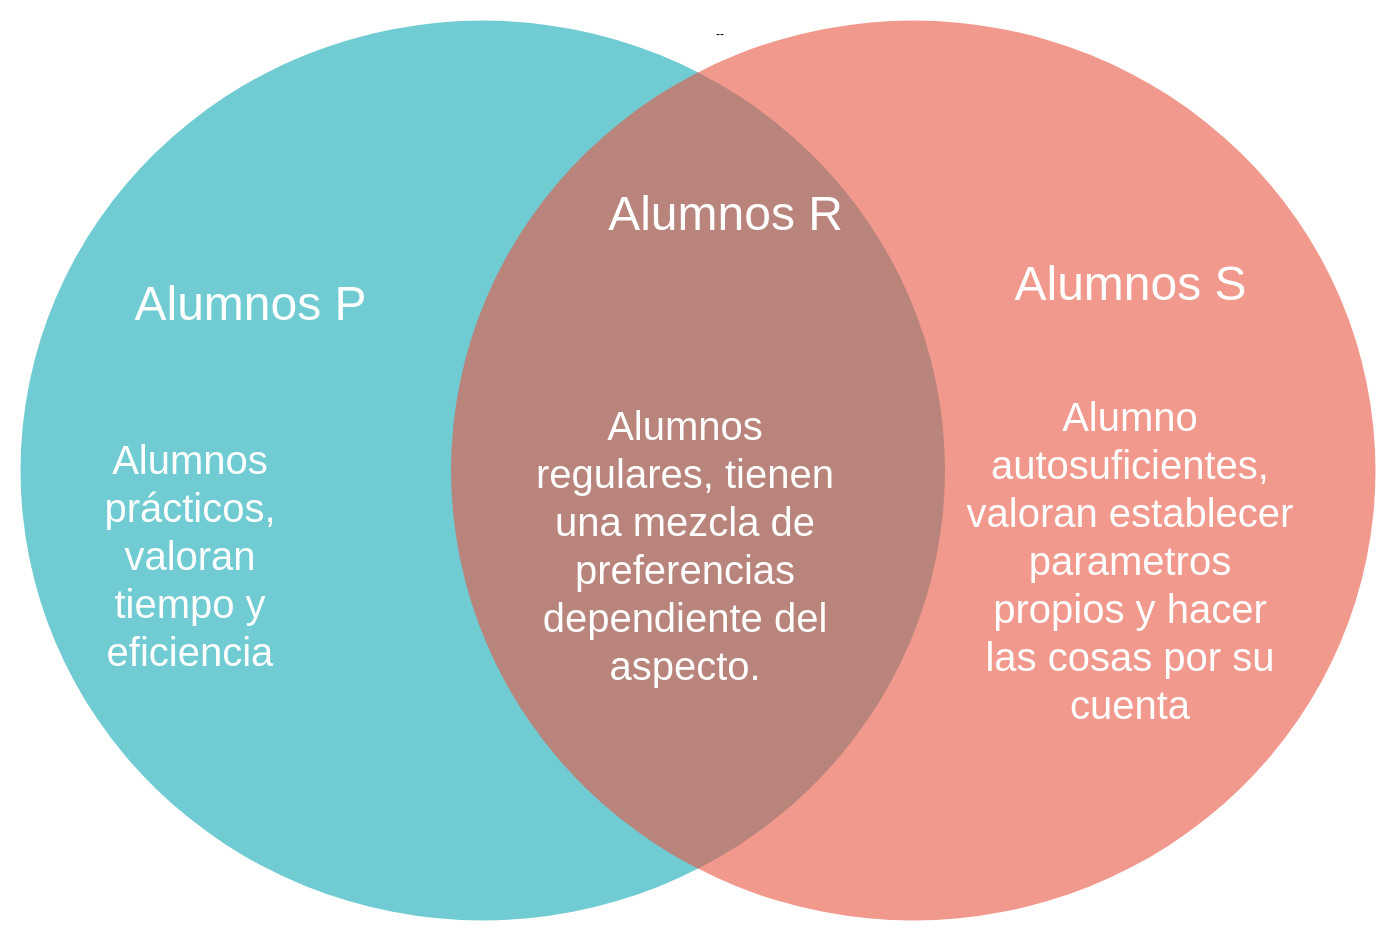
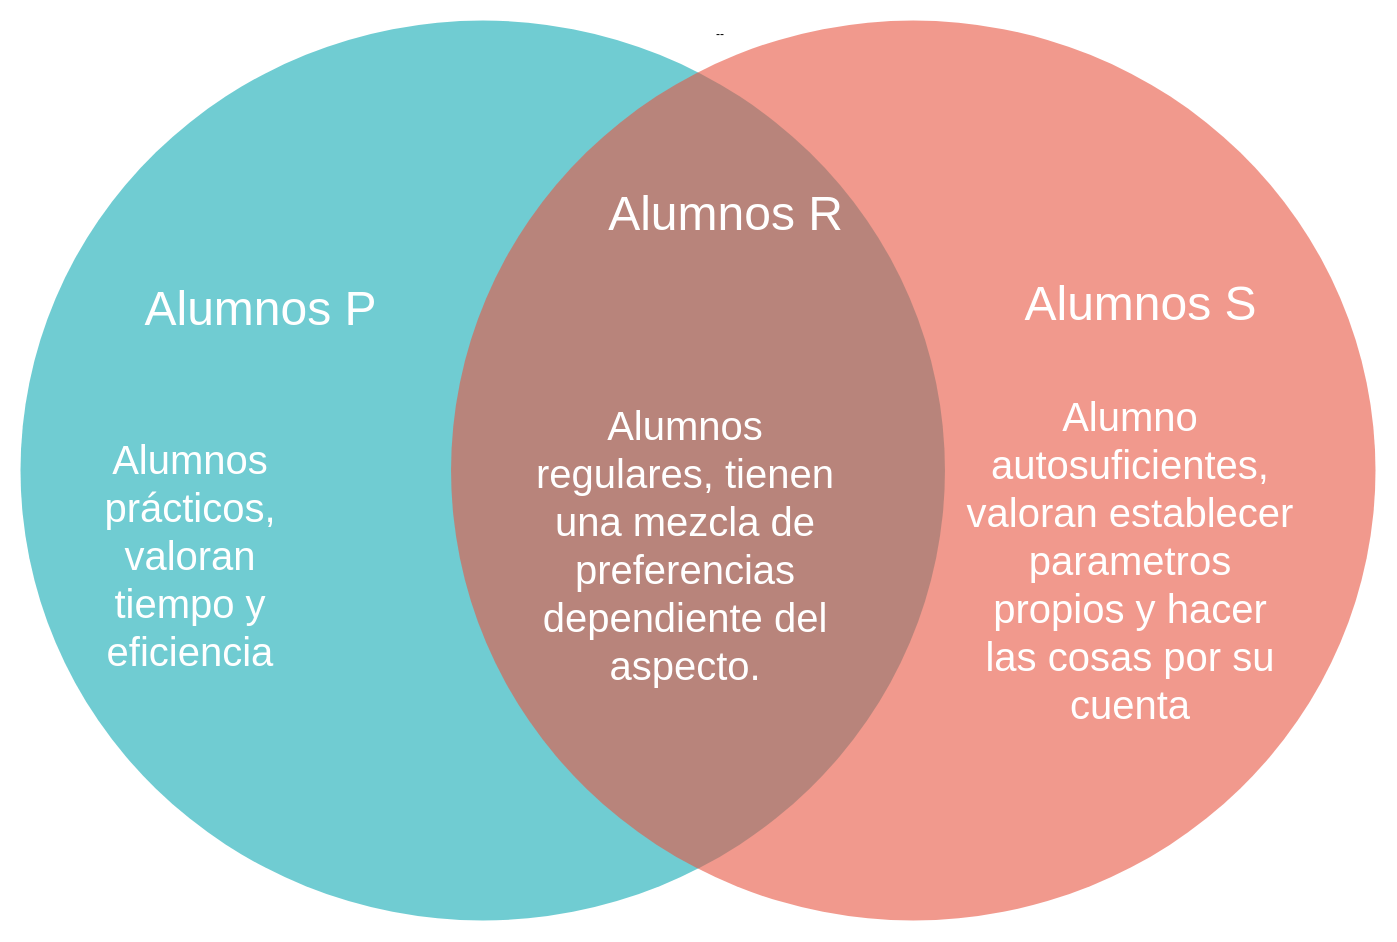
node "Alumnos S": moved (1130, 284) -> (1140, 304)
node "Alumnos P": moved (250, 304) -> (260, 309)
